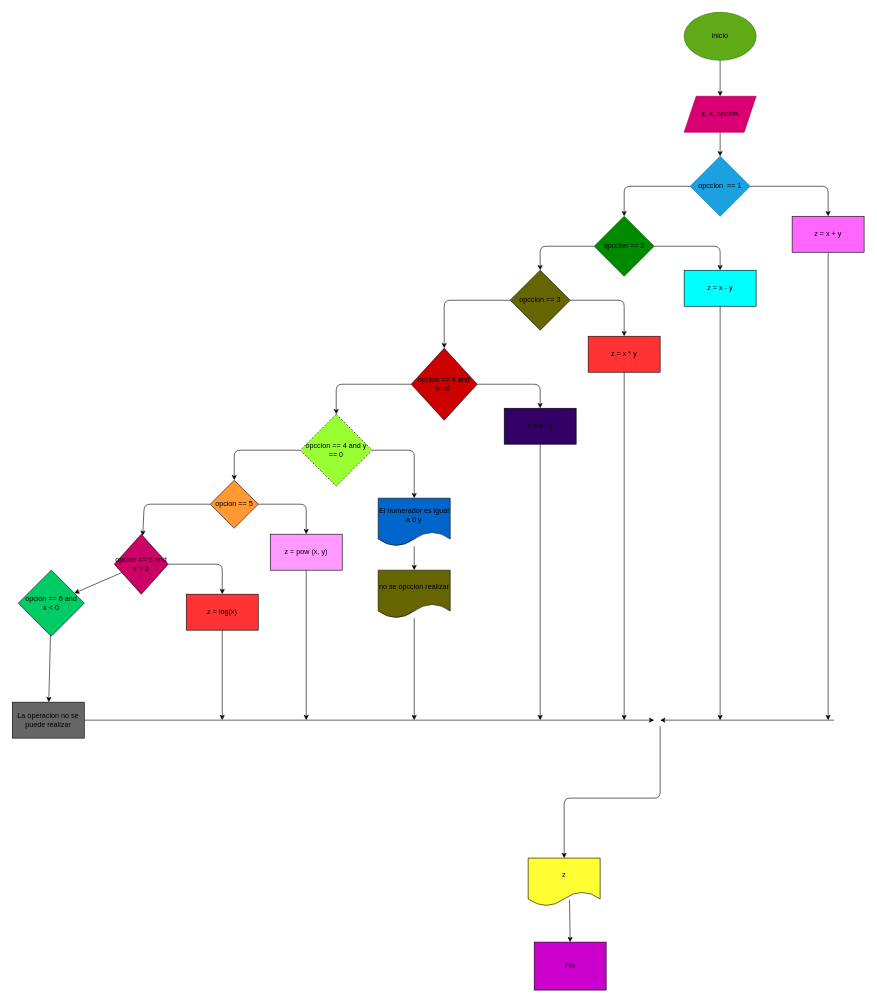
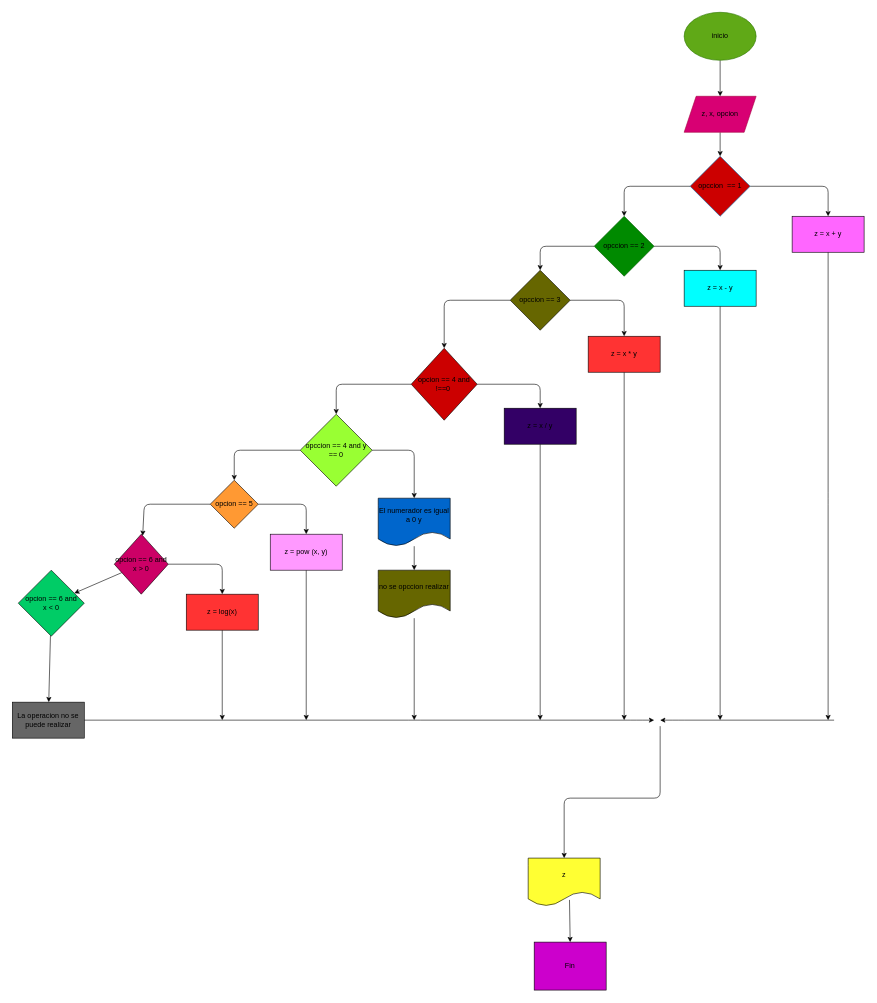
node "opccion == 1": fillcolor #1ba1e2 -> #cc0000
node "opccion == 4 and y == 0": style dashed -> solid
